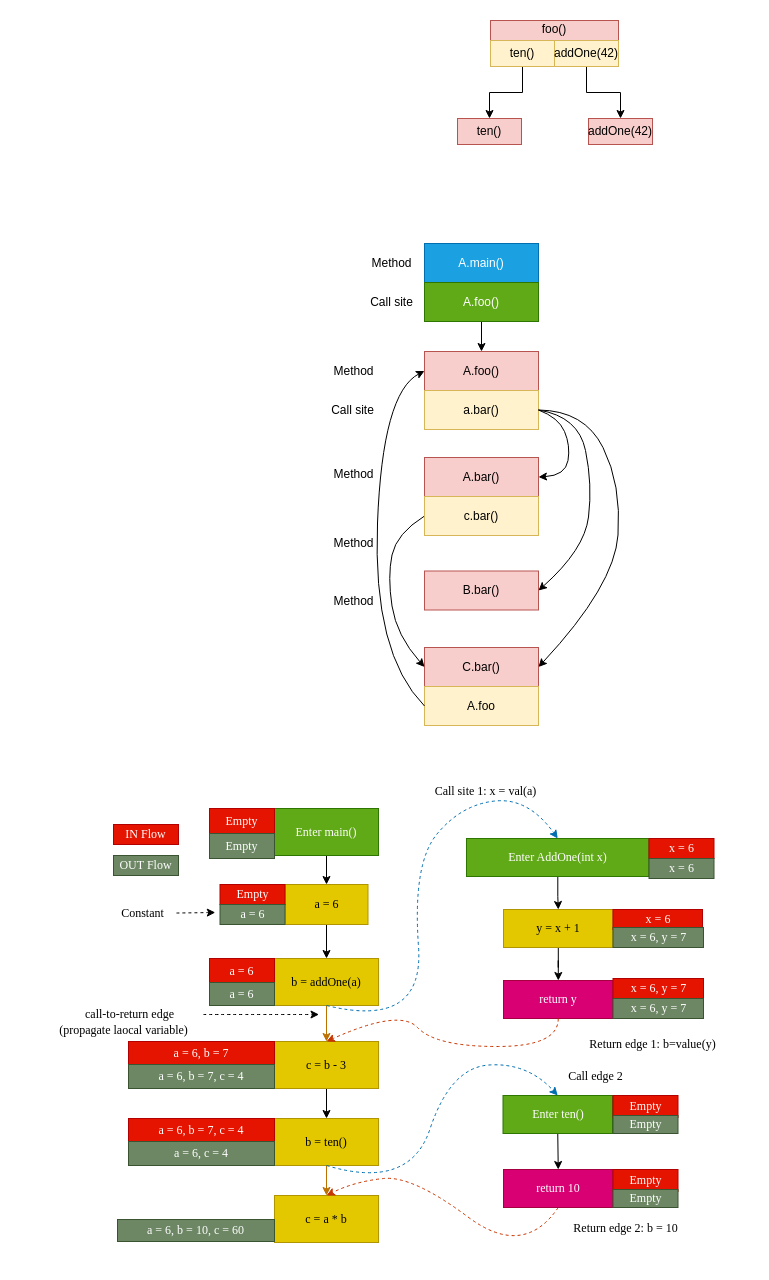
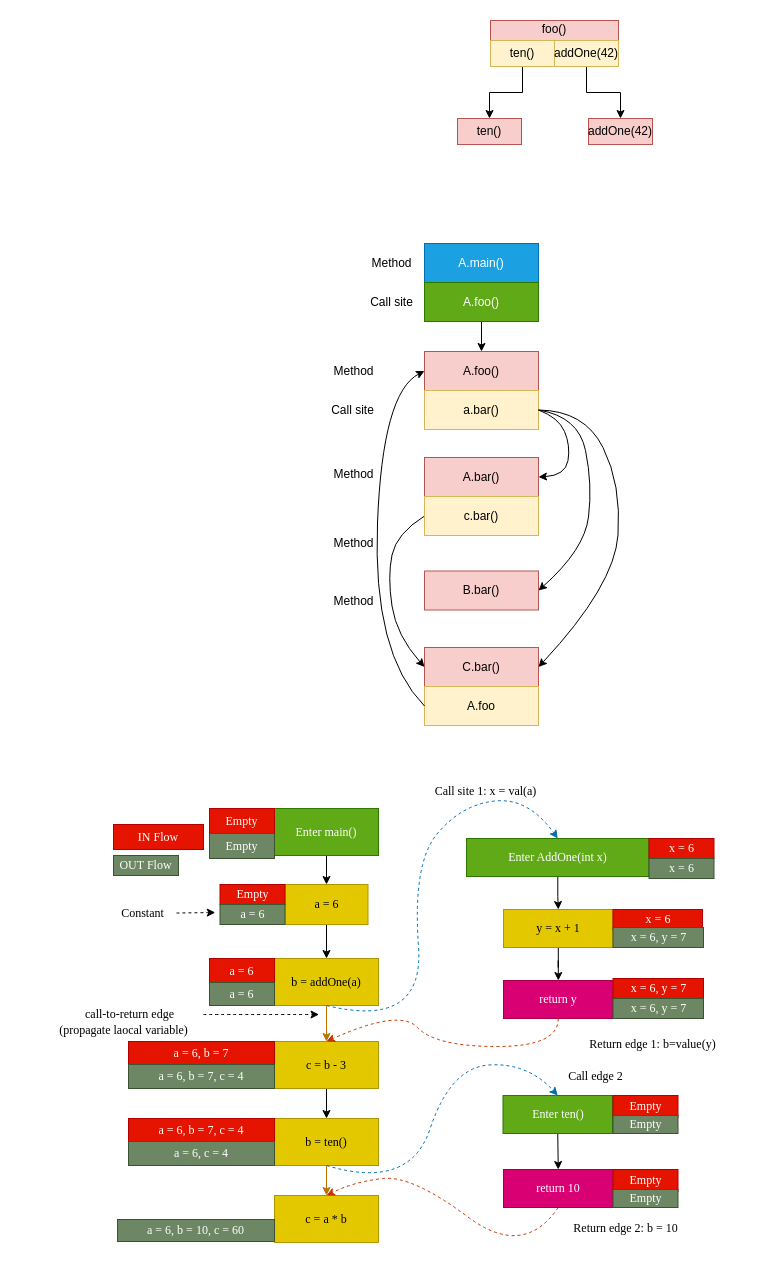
node "IN Flow": size 65x20 -> 90x25
